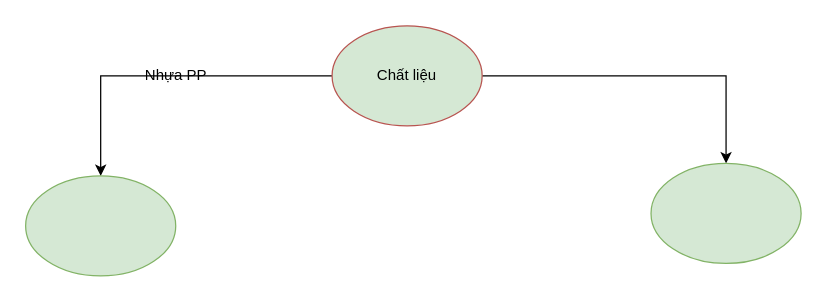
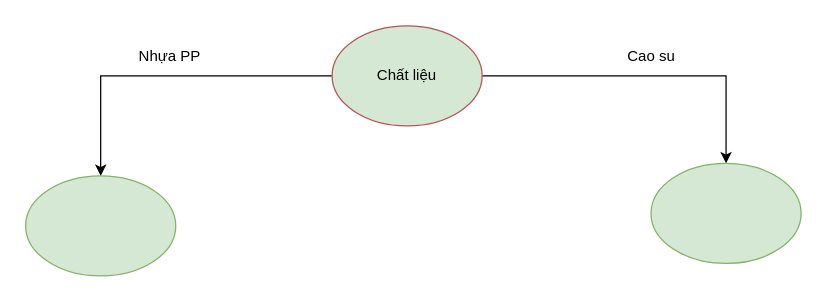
node "Cao su": added
node "Nhựa PP": moved (176, 76) -> (169, 57)
